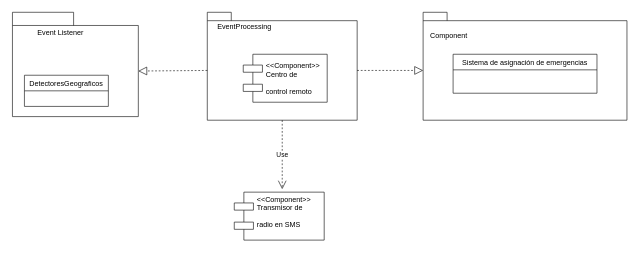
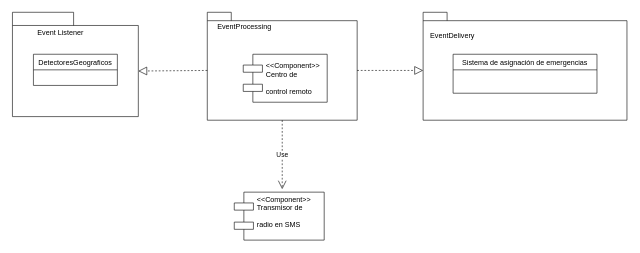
node "Component": label "Component" -> "EventDelivery"
node "DetectoresGeograficos": moved (66, 91) -> (75, 70)
